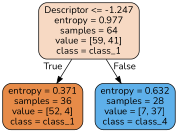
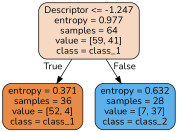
node "entropy = 0.632 samples = 28 value = [7, 37] class = class_4": label "entropy = 0.632 samples = 28 value = [7, 37] class = class_4" -> "entropy = 0.632 samples = 28 value = [7, 37] class = class_2"
